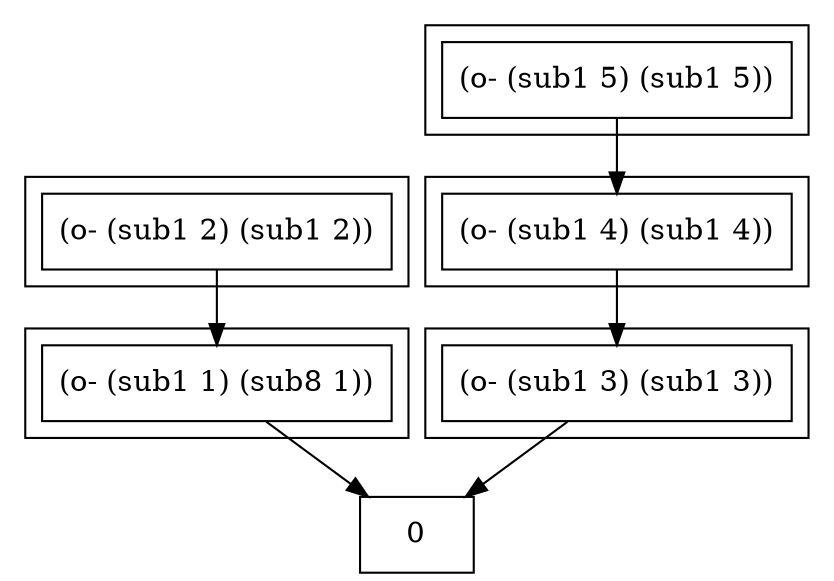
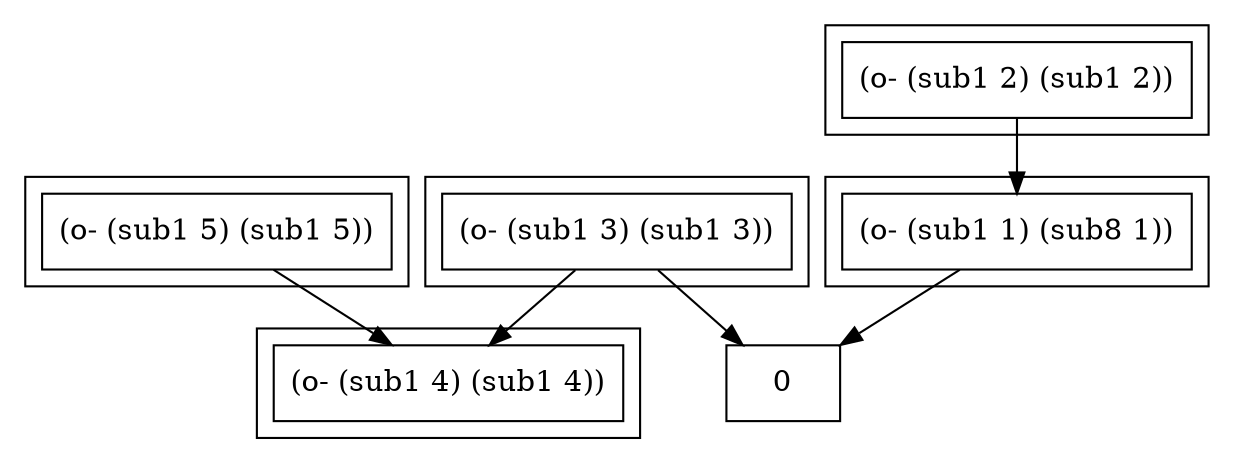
edge "(o- (sub1 4) (sub1 4))" -> "(o- (sub1 3) (sub1 3))": reversed
